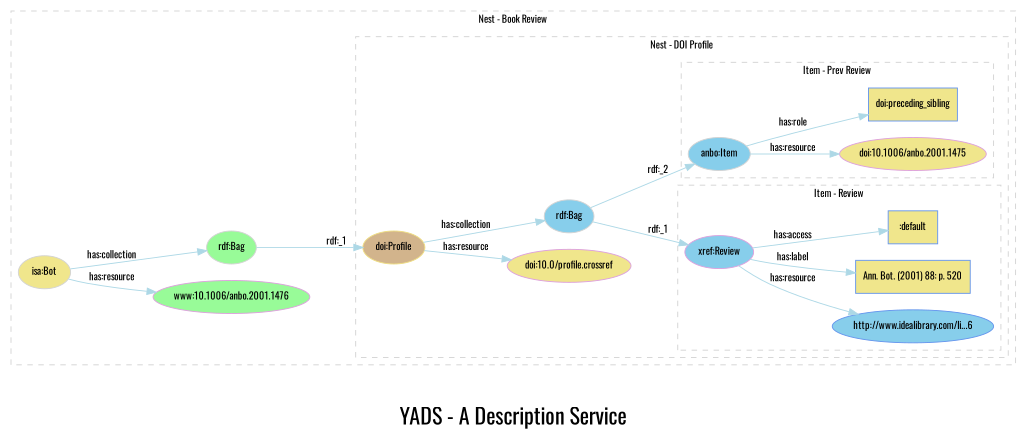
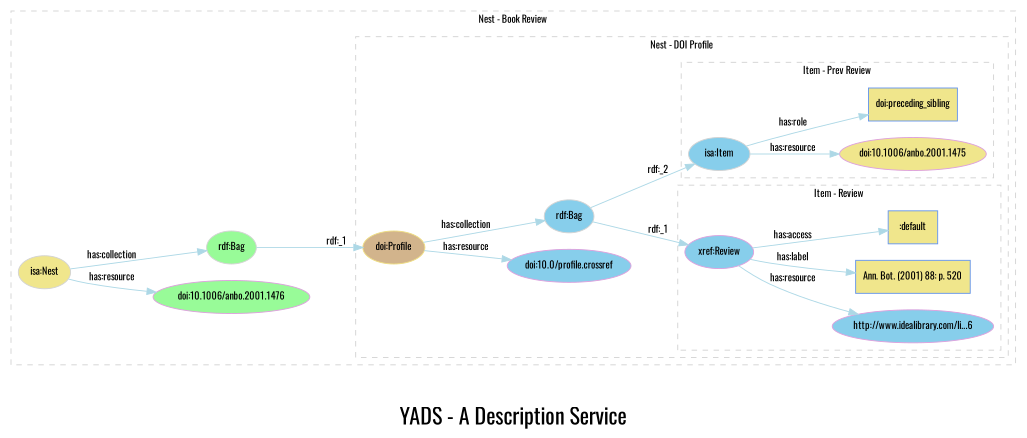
node "anbo:Item": label "anbo:Item" -> "isa:Item"
node "doi:10.0/profile.crossref": fillcolor khaki -> skyblue
node "isa:Bot": label "isa:Bot" -> "isa:Nest"
node "www:10.1006/anbo.2001.1476": label "www:10.1006/anbo.2001.1476" -> "doi:10.1006/anbo.2001.1476"
node "http://www.idealibrary.com/li...6": color cornflowerblue -> plum
